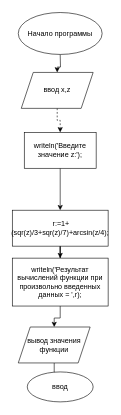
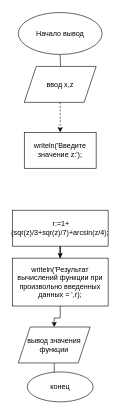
node "Начало программы": label "Начало программы" -> "Начало вывод"
node "ввод x,z": moved (57, 90) -> (60, 84)
edge "writeln('Введите значение z:');" -> "r:=1+(sqr(z)/3+sqr(z)/7)+arcsin(z/4);": removed
node "ввод": label "ввод" -> "конец"
